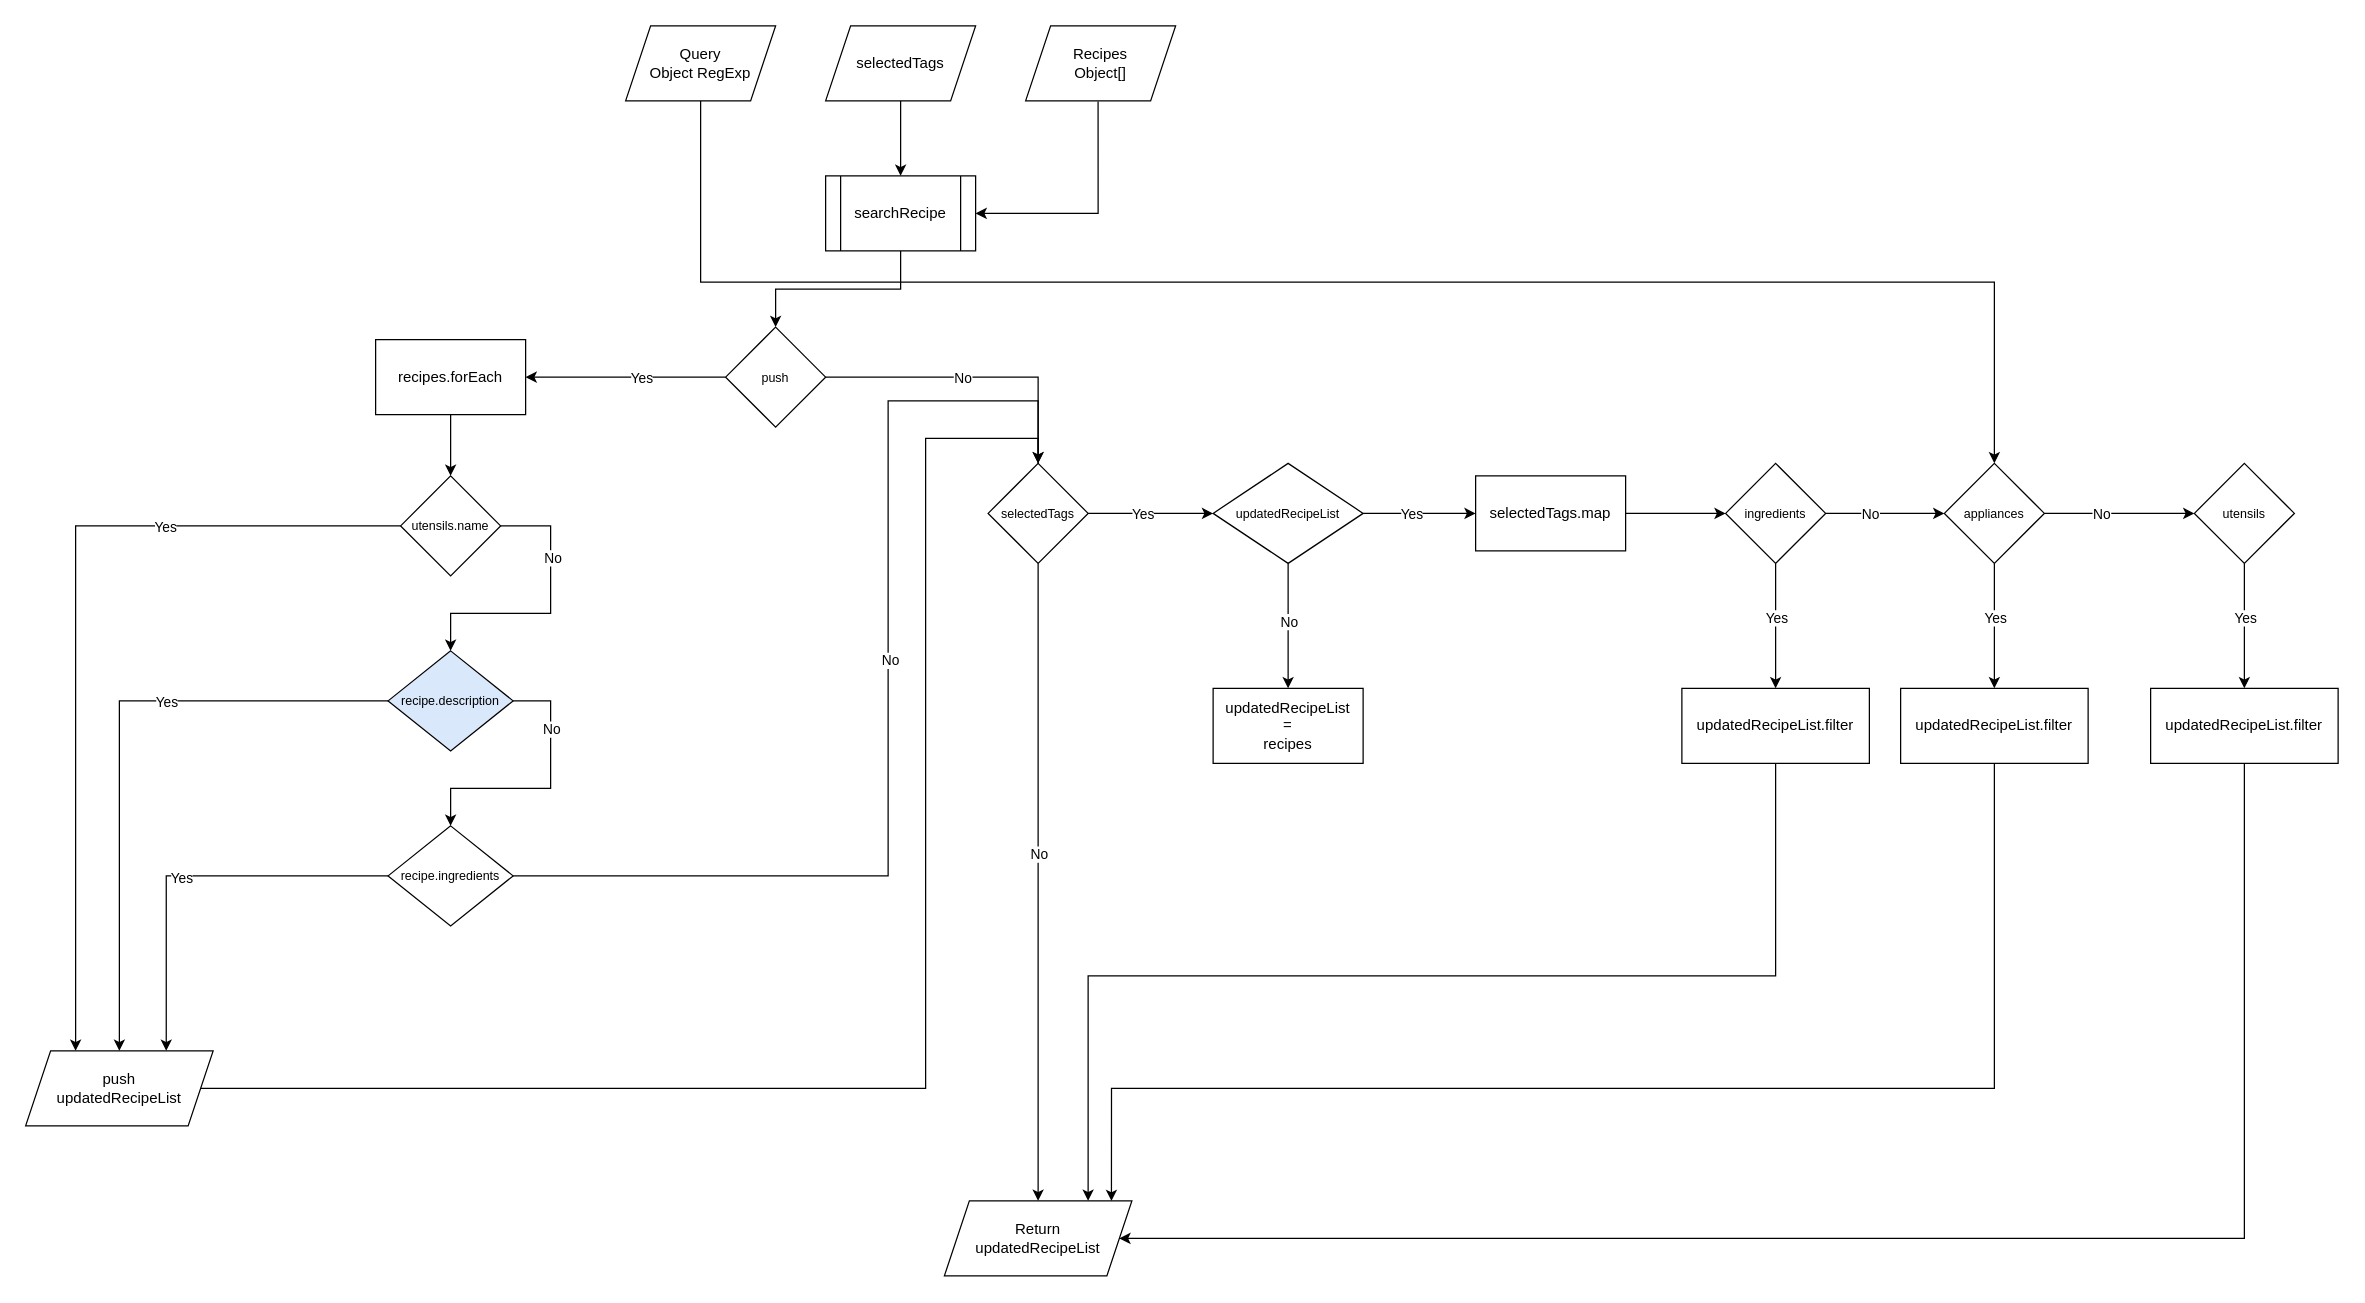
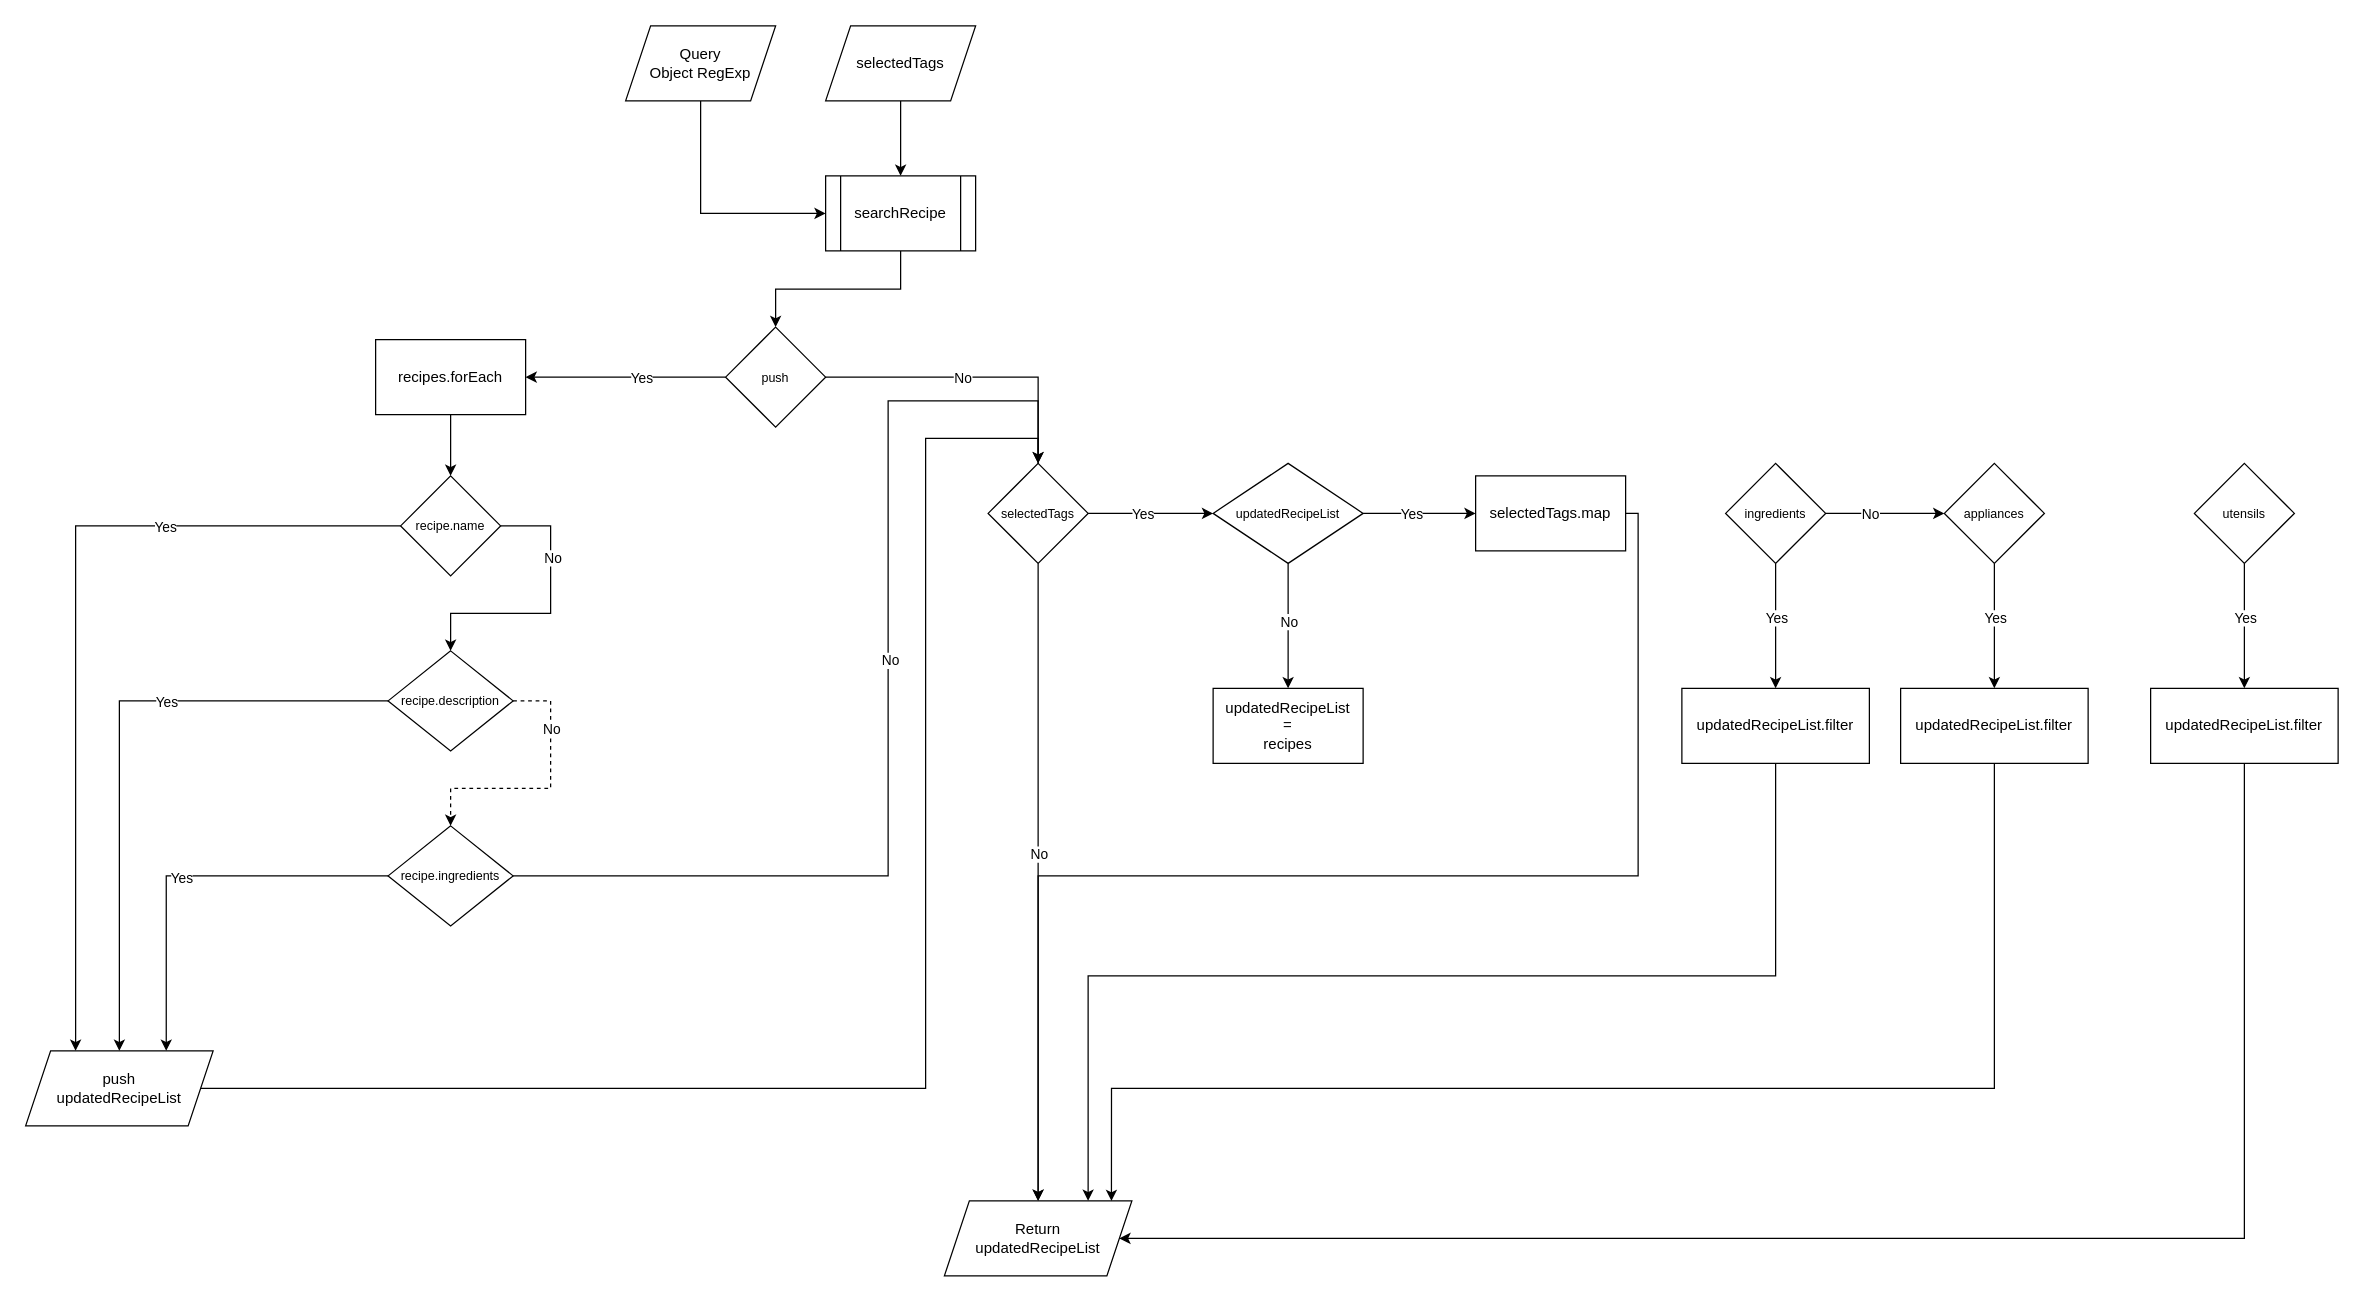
node "Recipes Object[]": removed
edge "Recipes Object[]" -> "searchRecipe": removed
edge "Query Object RegExp" -> "appliances": now "Query Object RegExp" -> "searchRecipe"
edge "selectedTags.map" -> "ingredients": now "selectedTags.map" -> "Return updatedRecipeList"
edge "appliances" -> "utensils": removed, label "No"
node "utensils.name": label "utensils.name" -> "recipe.name"
node "recipe.description": fillcolor #dae8fc -> #ffffff
edge "recipe.description" -> "recipe.ingredients": style solid -> dashed
